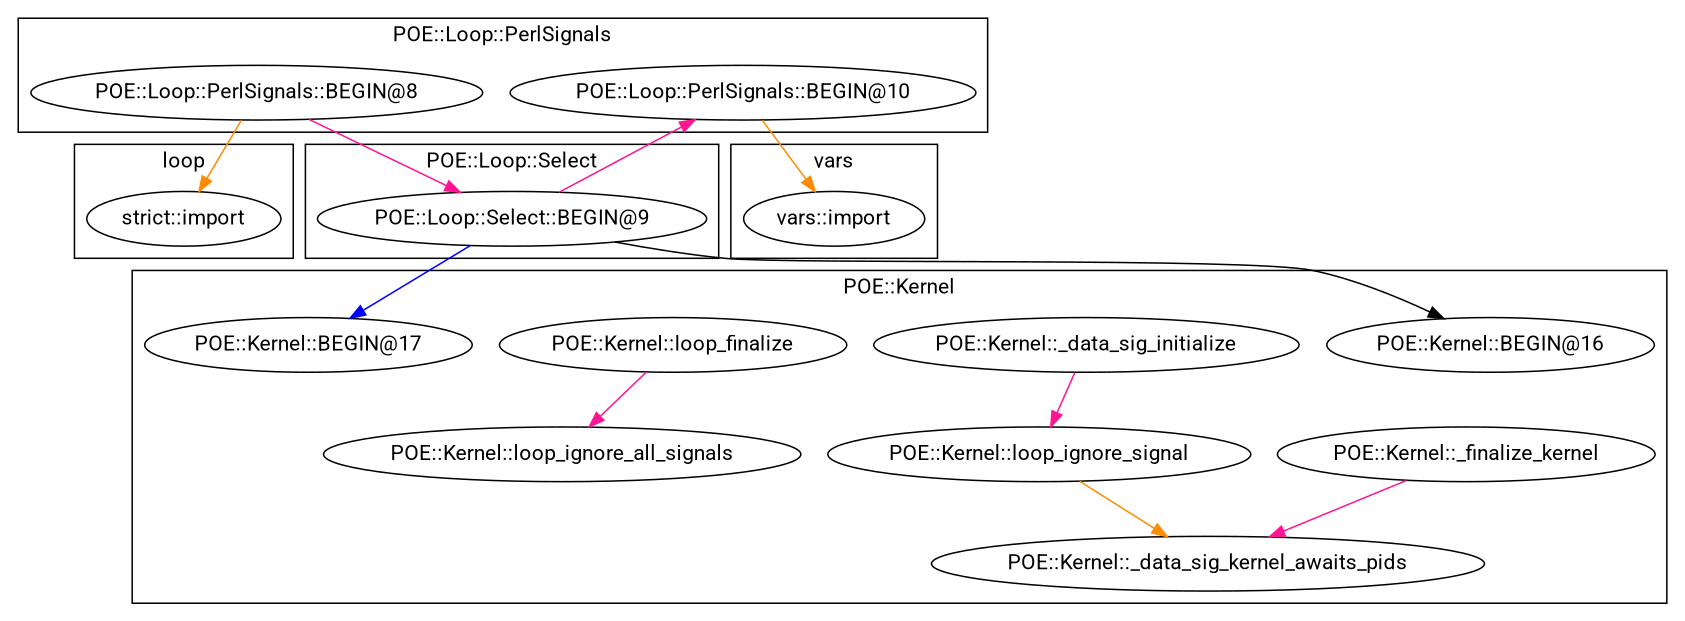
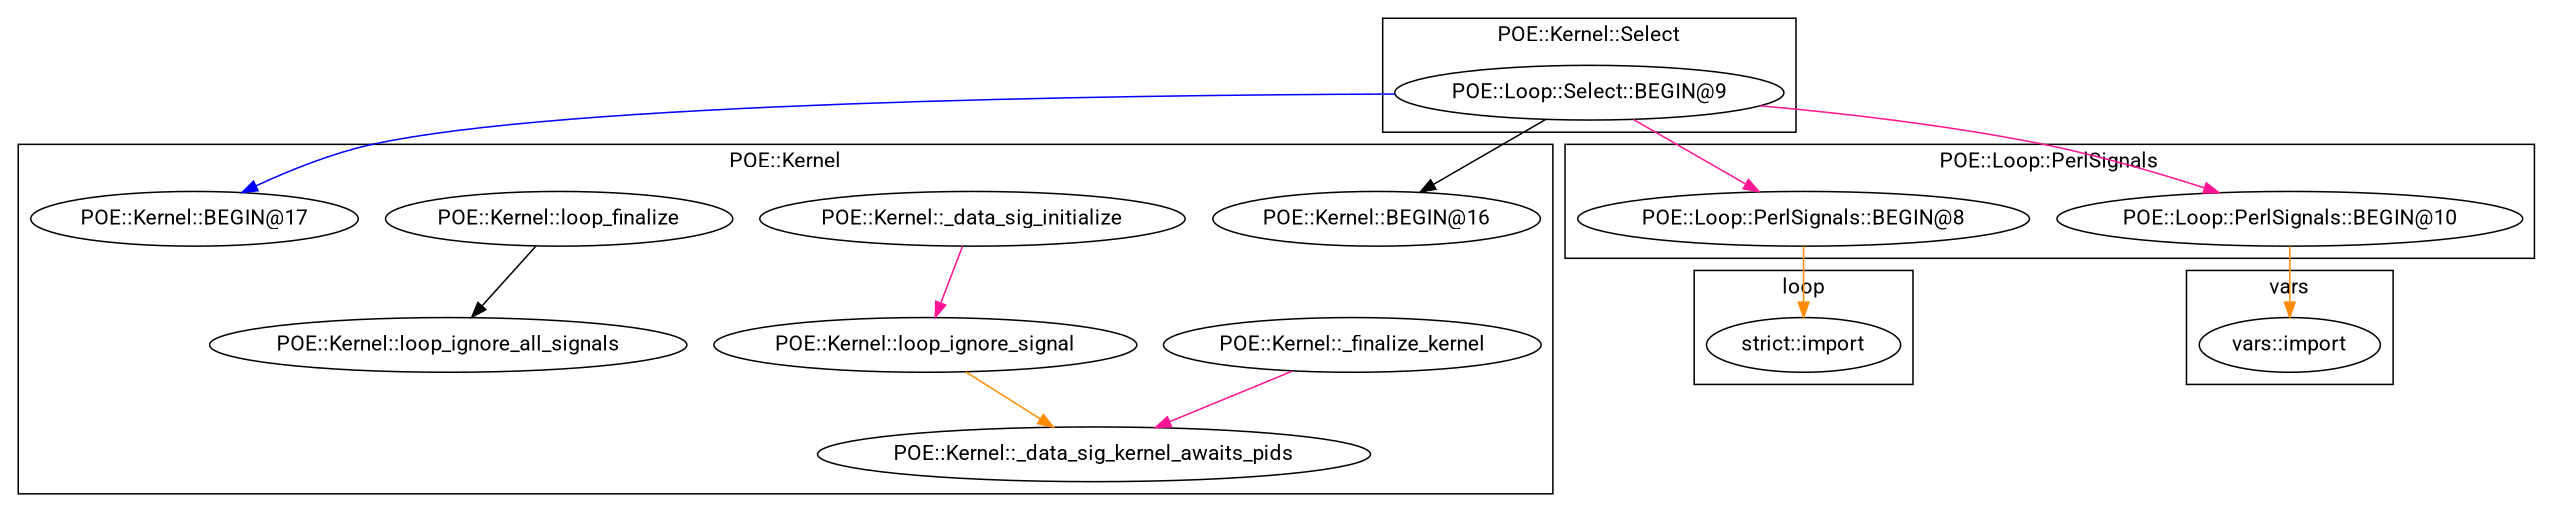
edge "POE::Loop::PerlSignals::BEGIN@8" -> "POE::Loop::Select::BEGIN@9": reversed
cluster "POE::Loop::Select": label "POE::Loop::Select" -> "POE::Kernel::Select"
edge "POE::Kernel::loop_finalize" -> "POE::Kernel::loop_ignore_all_signals": color deeppink -> black
